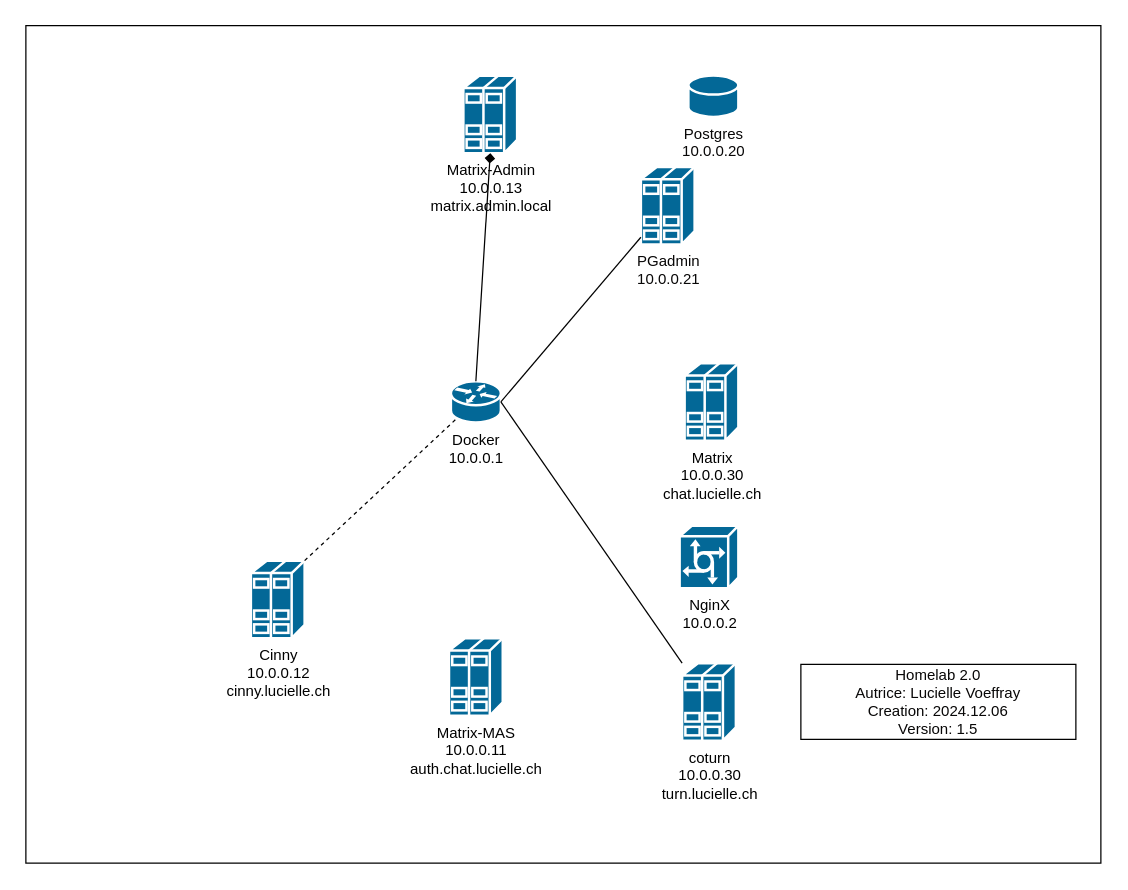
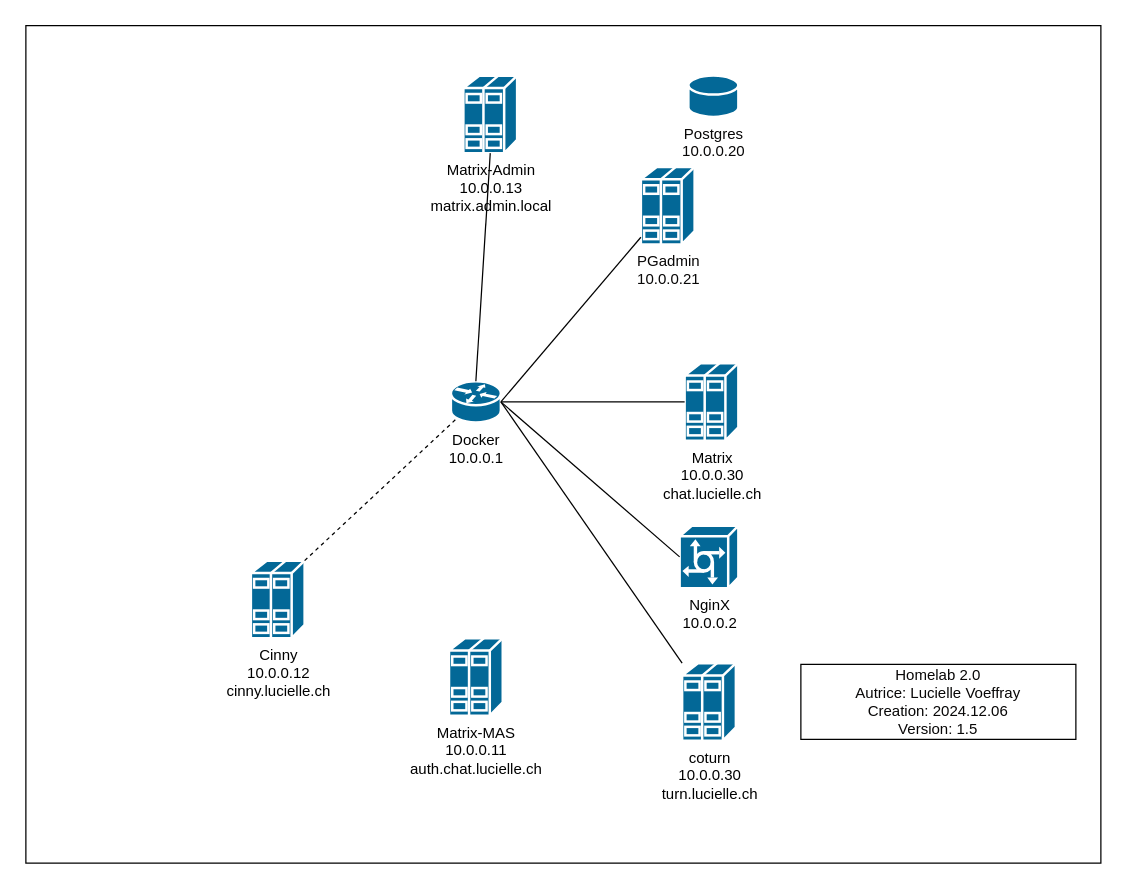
edge "Docker 10.0.0.1" -> "Matrix-Admin 10.0.0.13 matrix.admin.local": arrowhead diamond -> none
edge "Docker 10.0.0.1" -- "Matrix 10.0.0.30 chat.lucielle.ch": added
edge "Docker 10.0.0.1" -- "NginX 10.0.0.2": added
